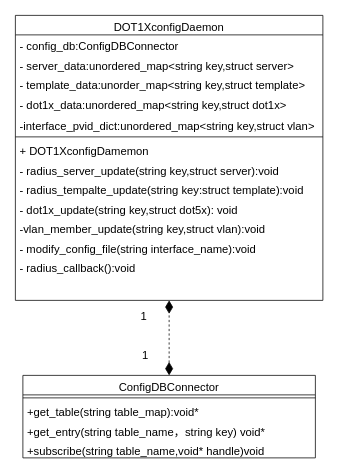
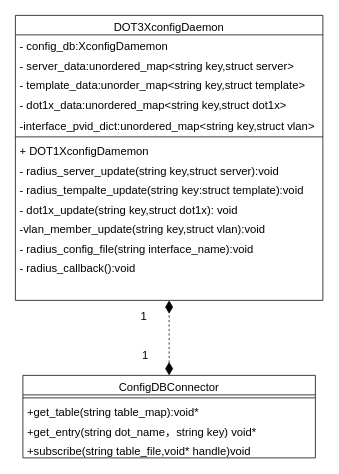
node "DOT1XconfigDaemon": label "DOT1XconfigDaemon" -> "DOT3XconfigDaemon"
node "- config_db:ConfigDBConnector": label "- config_db:ConfigDBConnector" -> "- config_db:XconfigDamemon"
node "- dot1x_update(string key,struct dot5x): void": label "- dot1x_update(string key,struct dot5x): void" -> "- dot1x_update(string key,struct dot1x): void"
node "- modify_config_file(string interface_name):void": label "- modify_config_file(string interface_name):void" -> "- radius_config_file(string interface_name):void"
node "+get_entry(string table_name，string key) void*": label "+get_entry(string table_name，string key) void*" -> "+get_entry(string dot_name，string key) void*"
node "+subscribe(string table_name,void* handle)void": label "+subscribe(string table_name,void* handle)void" -> "+subscribe(string table_file,void* handle)void"
